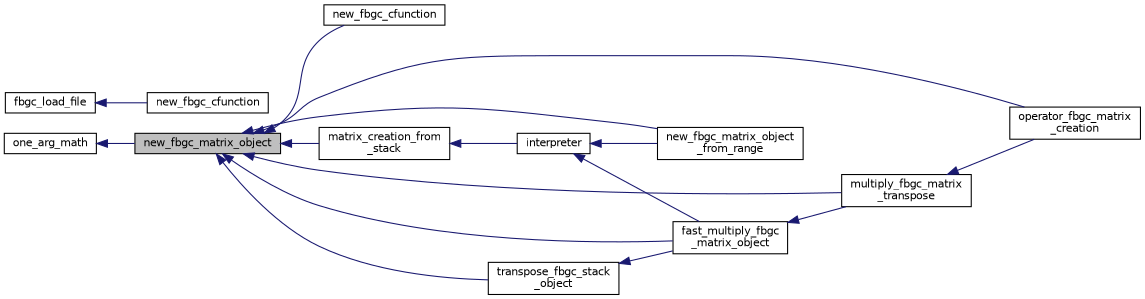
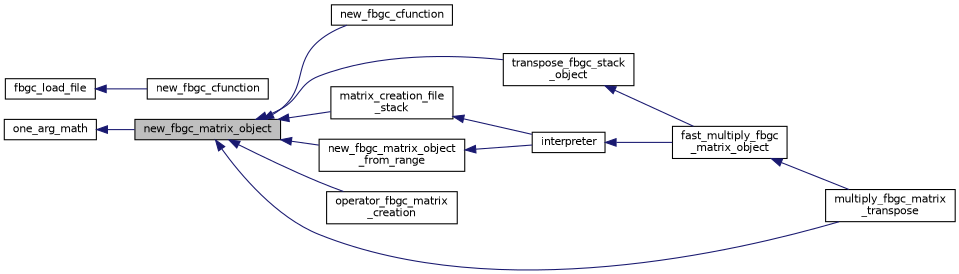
node "matrix_creation_from _stack": label "matrix_creation_from _stack" -> "matrix_creation_file _stack"
edge "new_fbgc_matrix_object _from_range" -> "interpreter": reversed
edge "operator_fbgc_matrix _creation" -> "multiply_fbgc_matrix _transpose": removed
edge "fast_multiply_fbgc _matrix_object" -> "new_fbgc_matrix_object": removed
